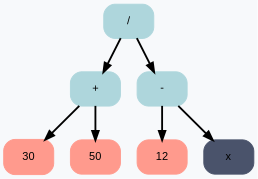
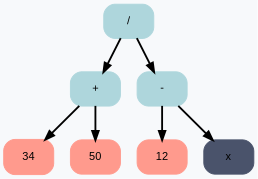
node "30": label "30" -> "34"
